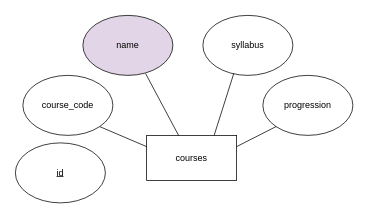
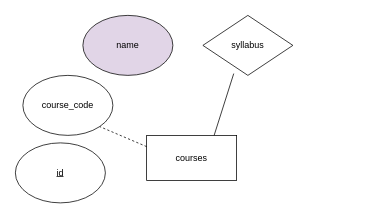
node "syllabus": shape ellipse -> diamond
edge "name" -- "courses": removed
node "progression": removed
edge "course_code" -- "courses": style solid -> dashed
edge "progression" -- "courses": removed
